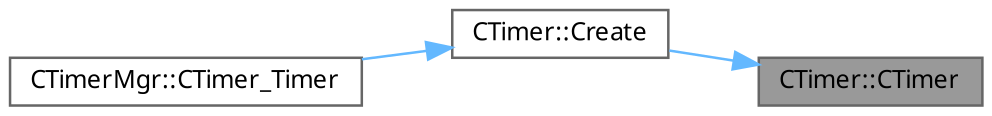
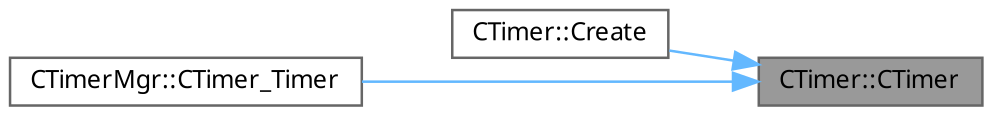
edge "CTimerMgr::CTimer_Timer" -> "CTimer::Create": now "CTimerMgr::CTimer_Timer" -> "CTimer::CTimer"
